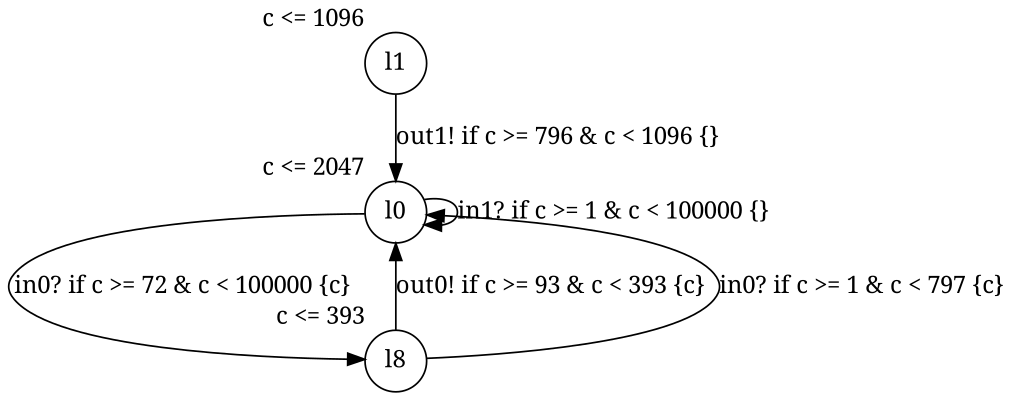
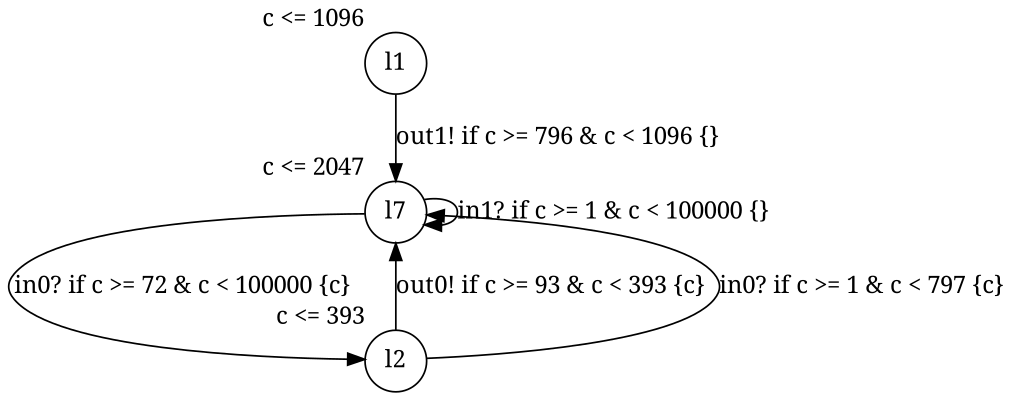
node "l0 c <= 2047": label "l0 c <= 2047" -> "l7 c <= 2047"
node "l8 c <= 393": label "l8 c <= 393" -> "l2 c <= 393"
